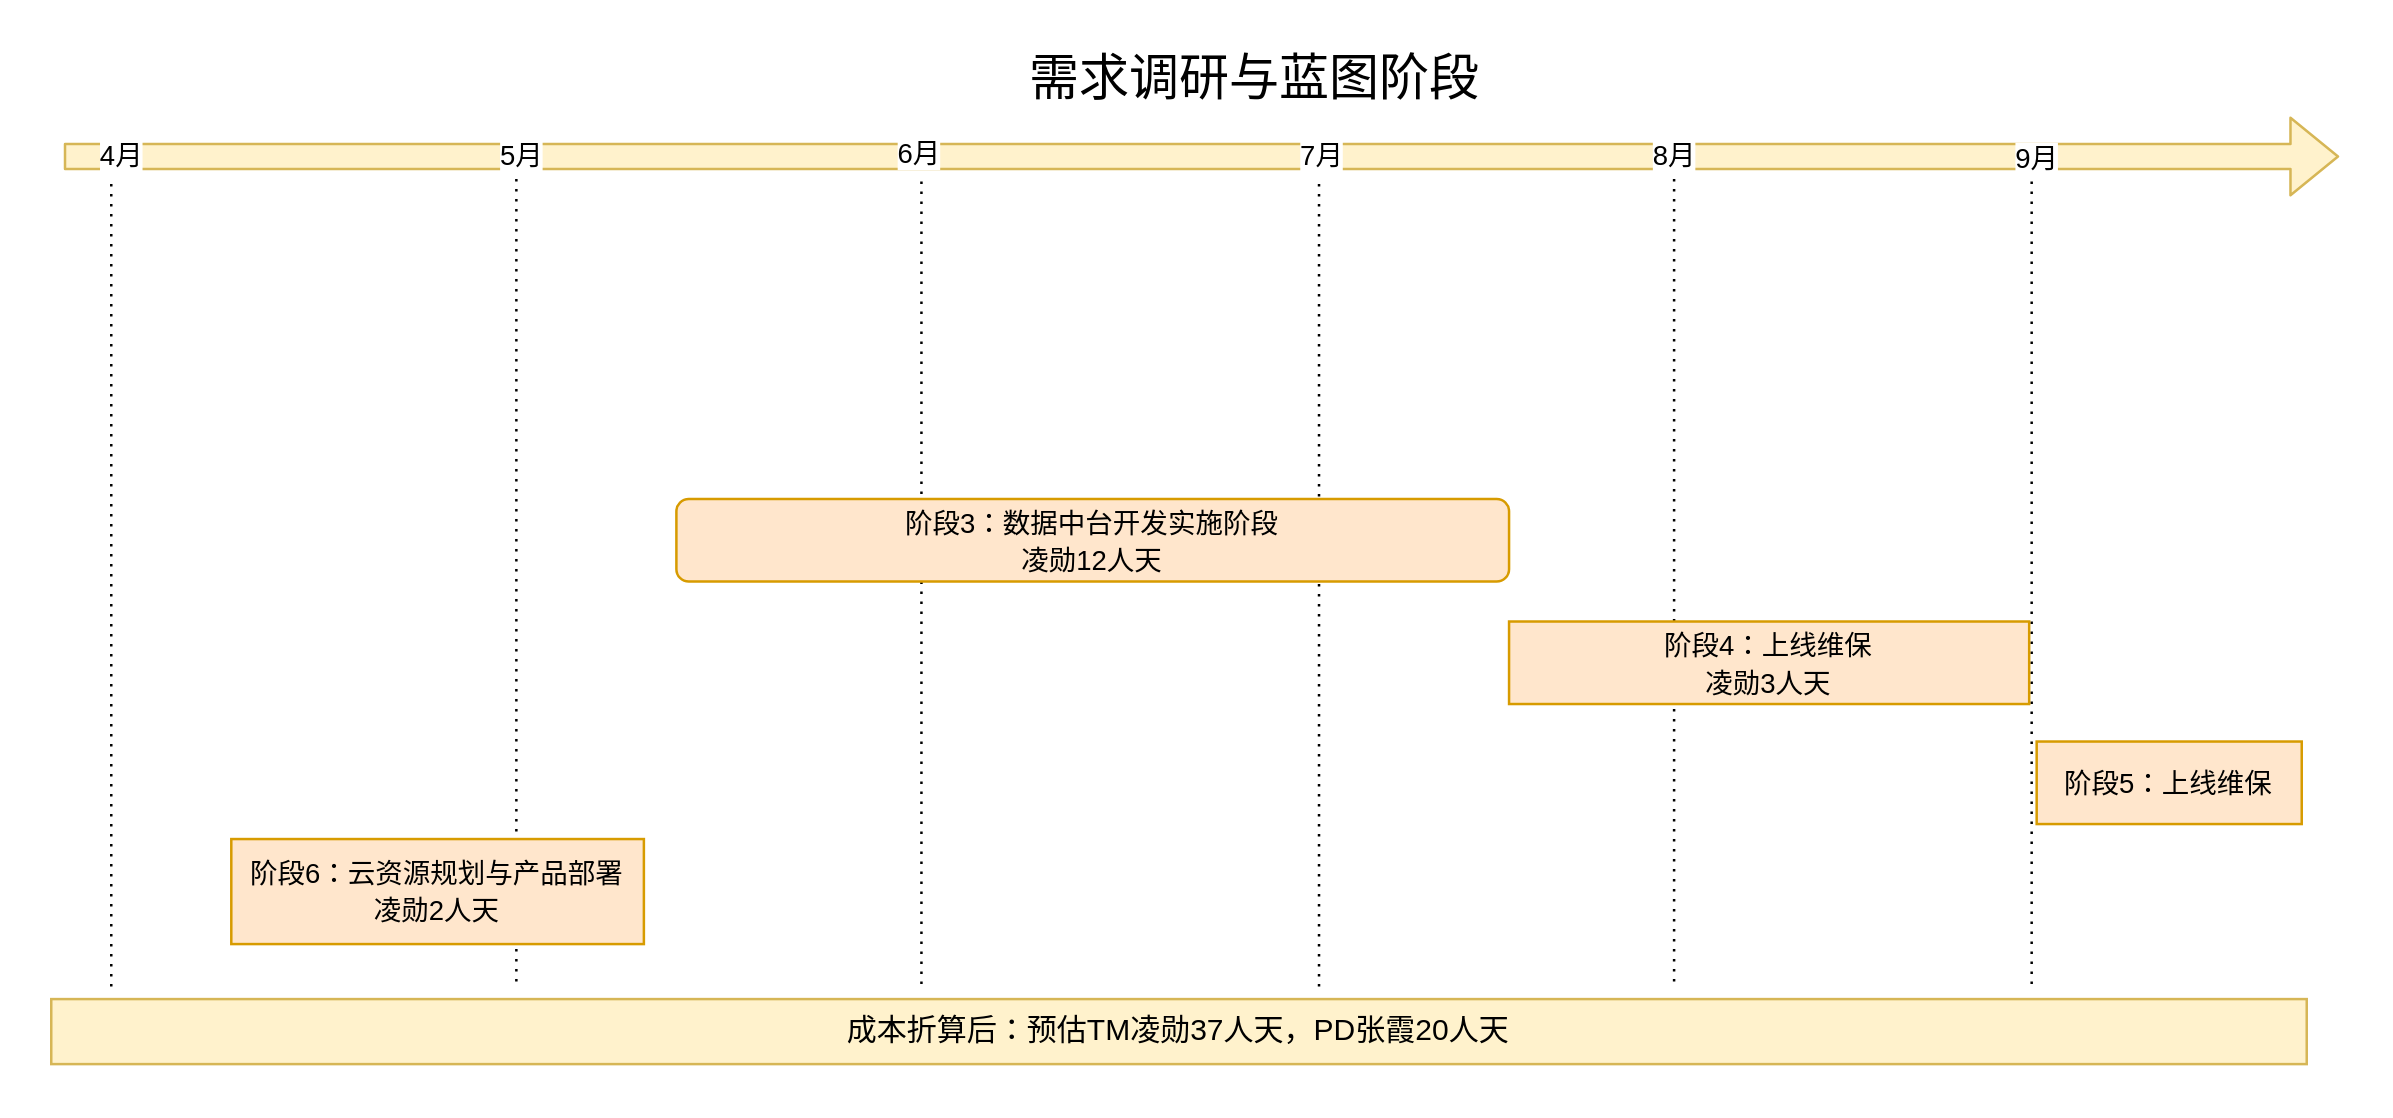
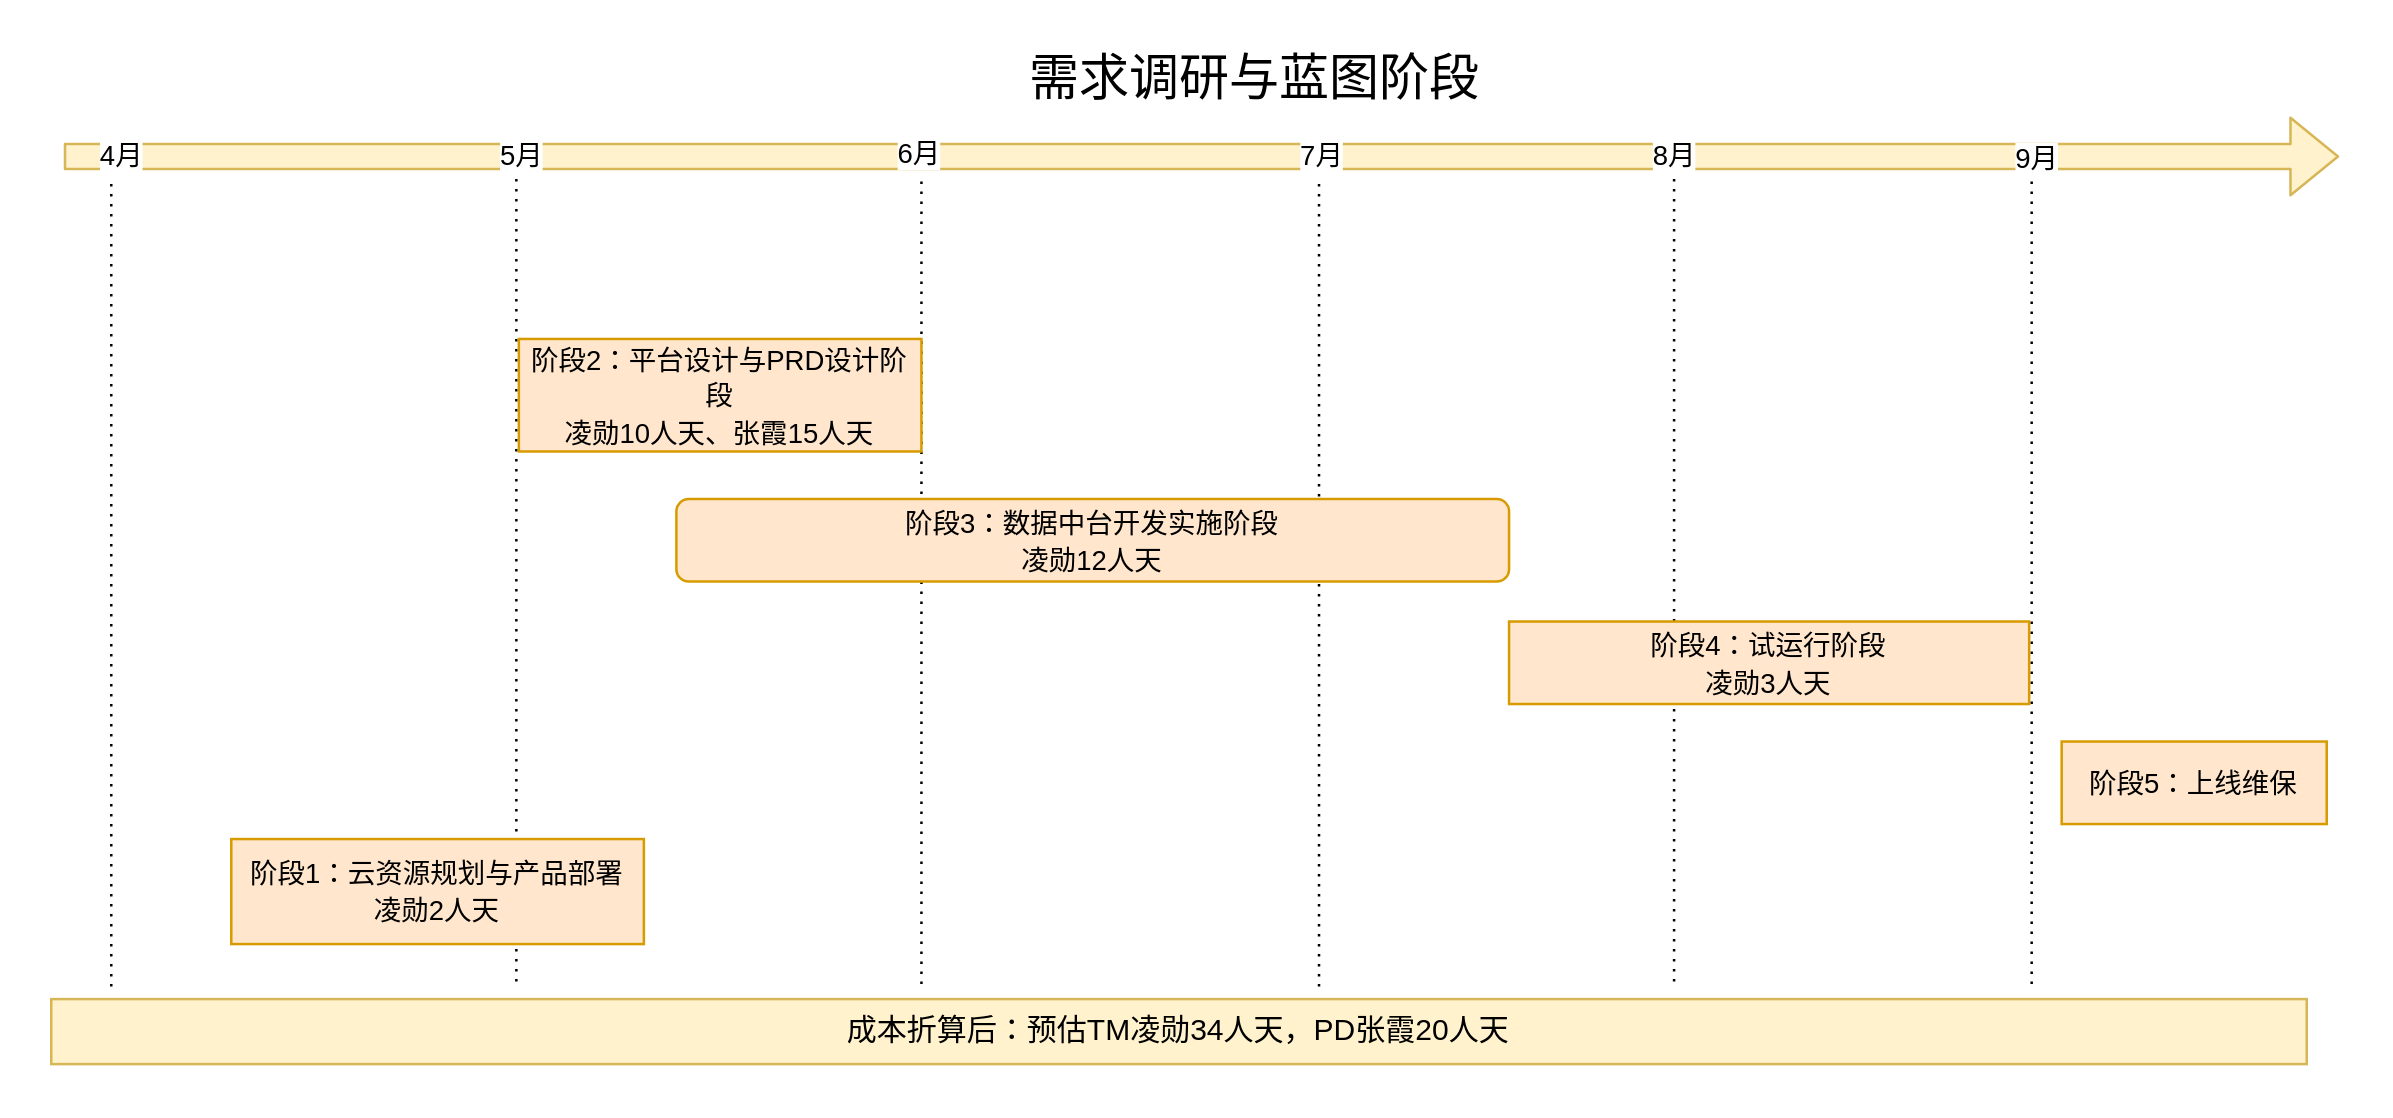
node "阶段2：平台设计与PRD设计阶段 凌勋10人天、张霞15人天": added
node "阶段4：上线维保 凌勋3人天": label "阶段4：上线维保 凌勋3人天" -> "阶段4：试运行阶段 凌勋3人天"
node "阶段5：上线维保": moved (2169, 783) -> (2194, 783)
node "阶段6：云资源规划与产品部署 凌勋2人天": label "阶段6：云资源规划与产品部署 凌勋2人天" -> "阶段1：云资源规划与产品部署 凌勋2人天"
node "成本折算后：预估TM凌勋37人天，PD张霞20人天": label "成本折算后：预估TM凌勋37人天，PD张霞20人天" -> "成本折算后：预估TM凌勋34人天，PD张霞20人天"
